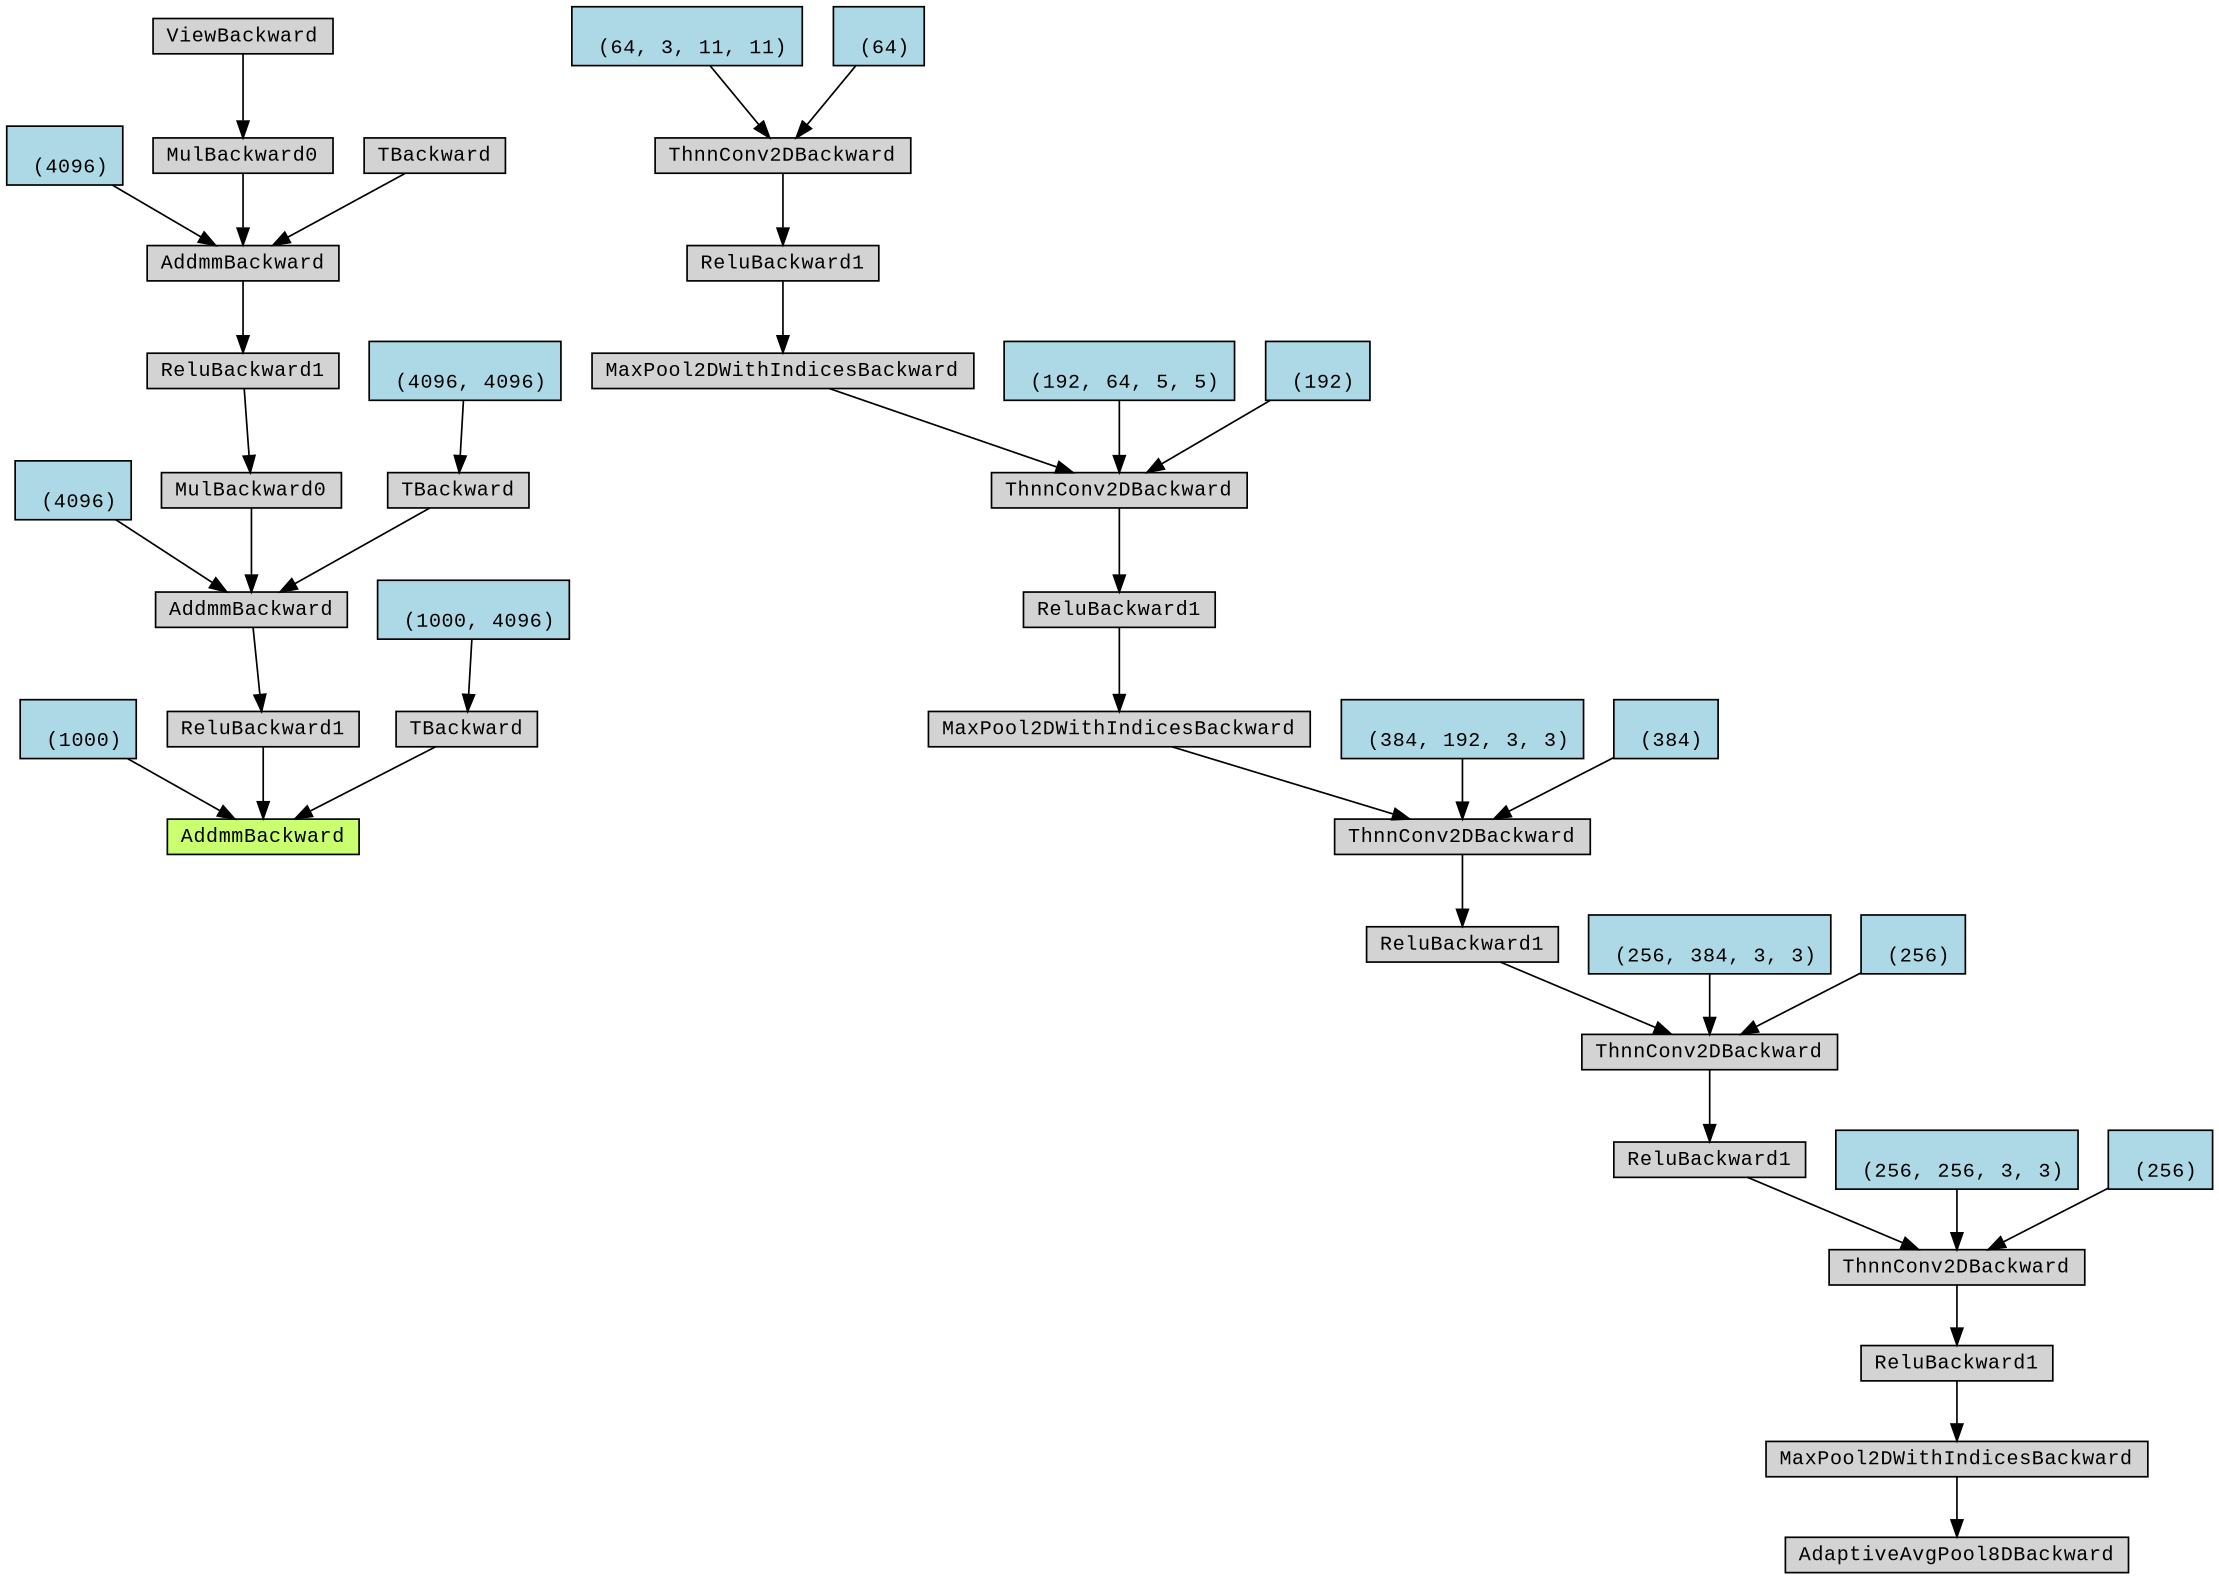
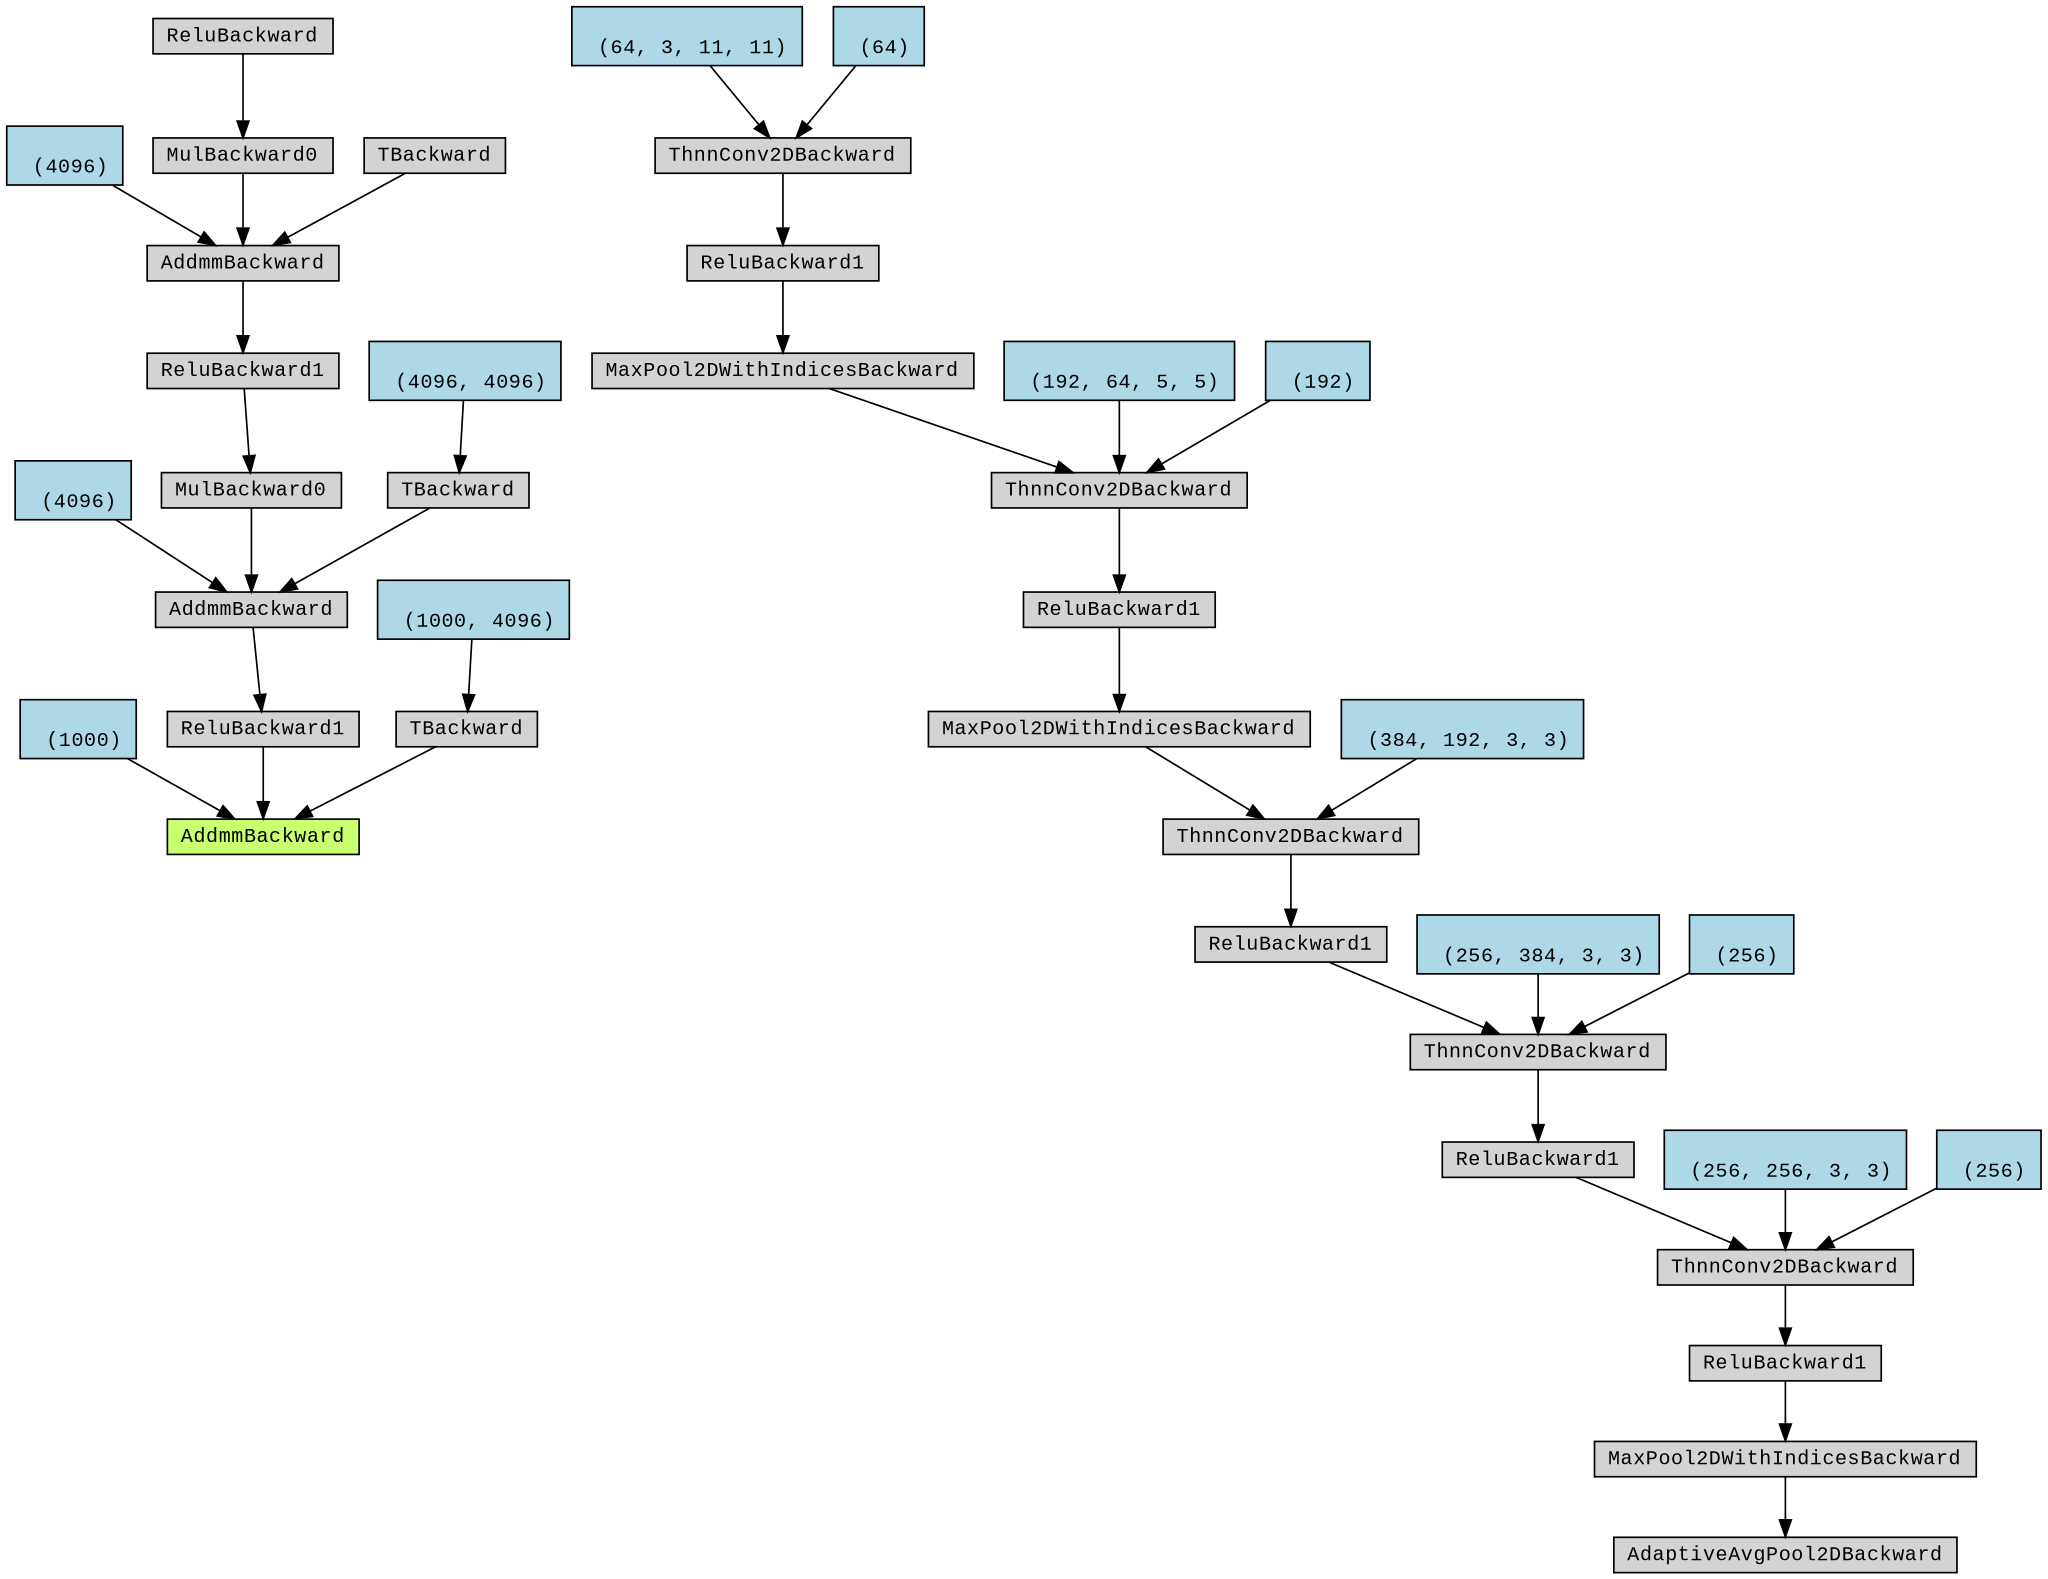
node "ViewBackward": label "ViewBackward" -> "ReluBackward"
node "(384)": removed
node "AdaptiveAvgPool8DBackward": label "AdaptiveAvgPool8DBackward" -> "AdaptiveAvgPool2DBackward"
